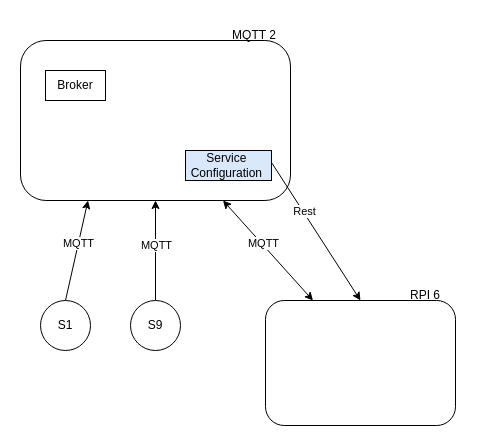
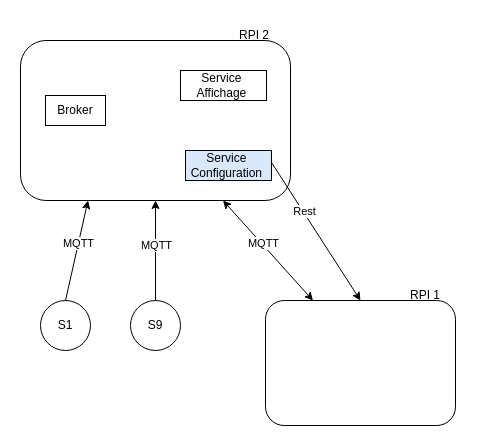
node "MQTT 2": label "MQTT 2" -> "RPI 2"
node "Broker": moved (76, 86) -> (76, 111)
node "Service Affichage": added
node "RPI 6": label "RPI 6" -> "RPI 1"
